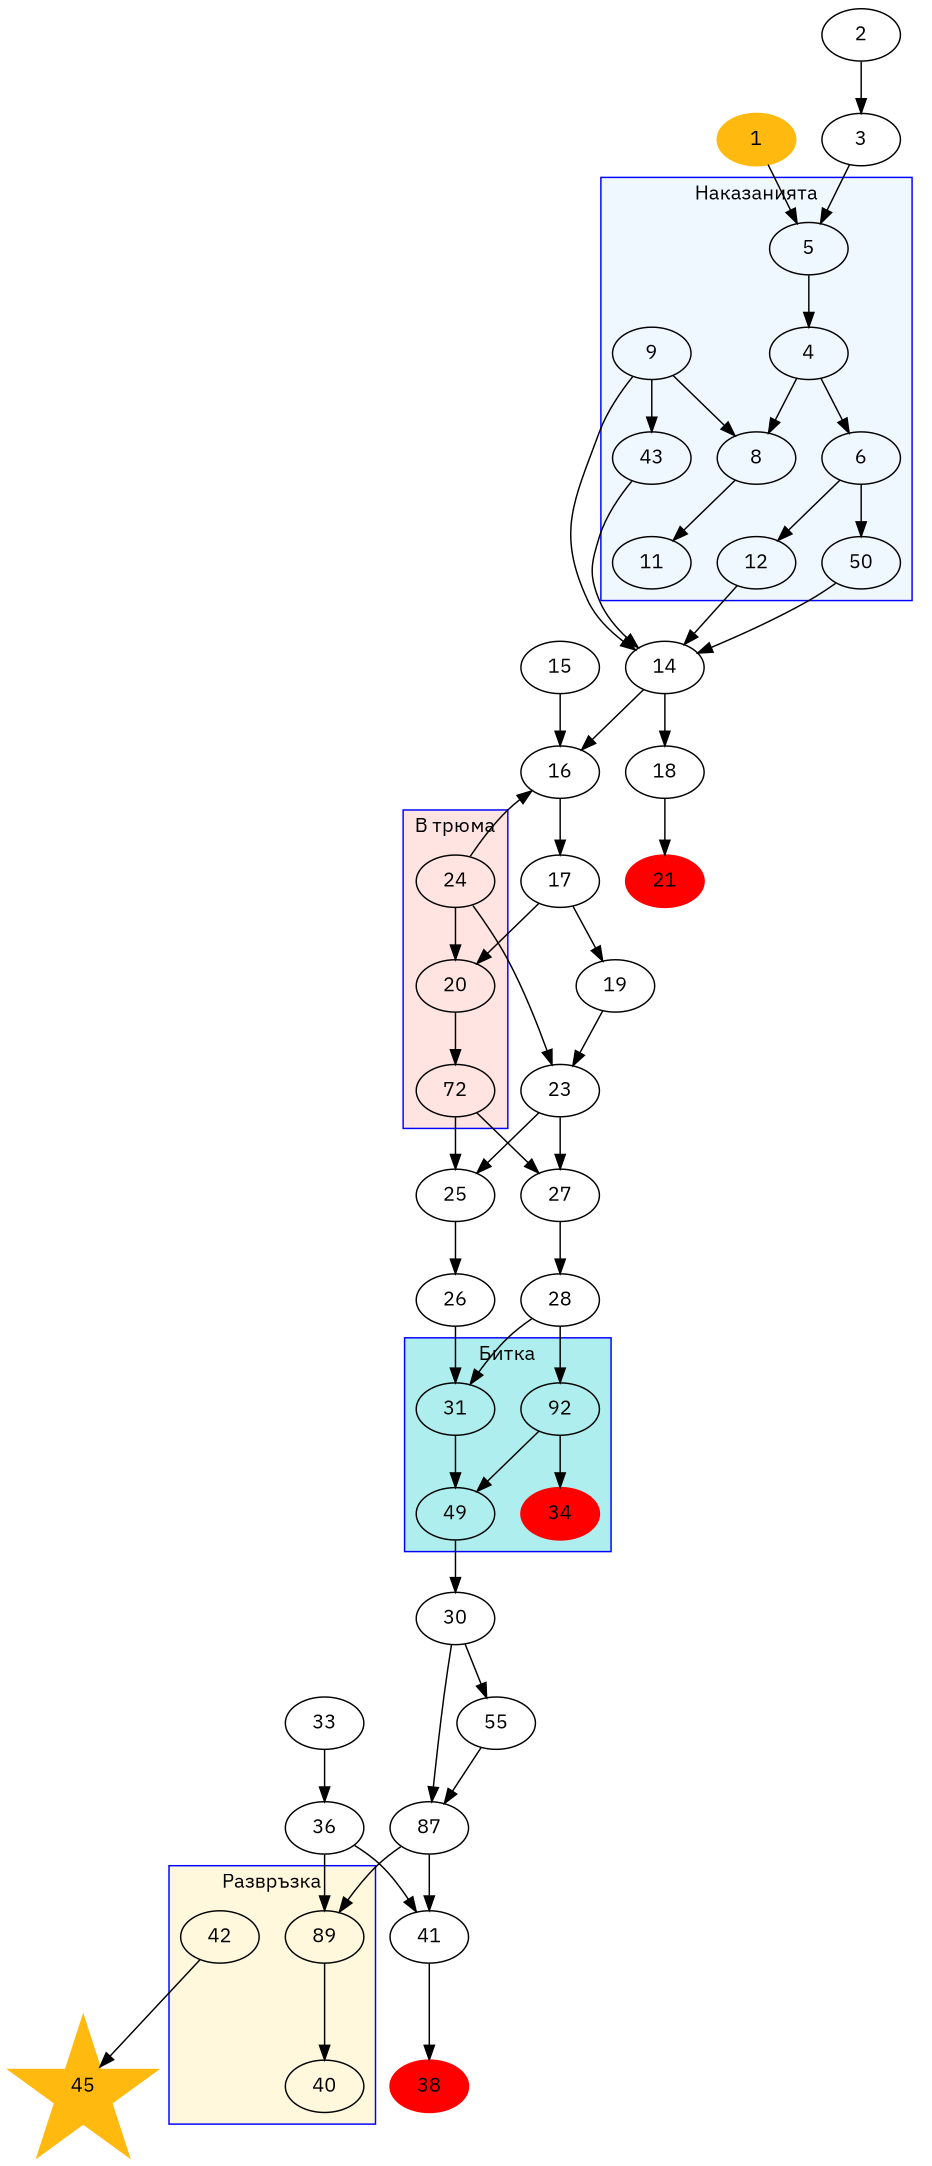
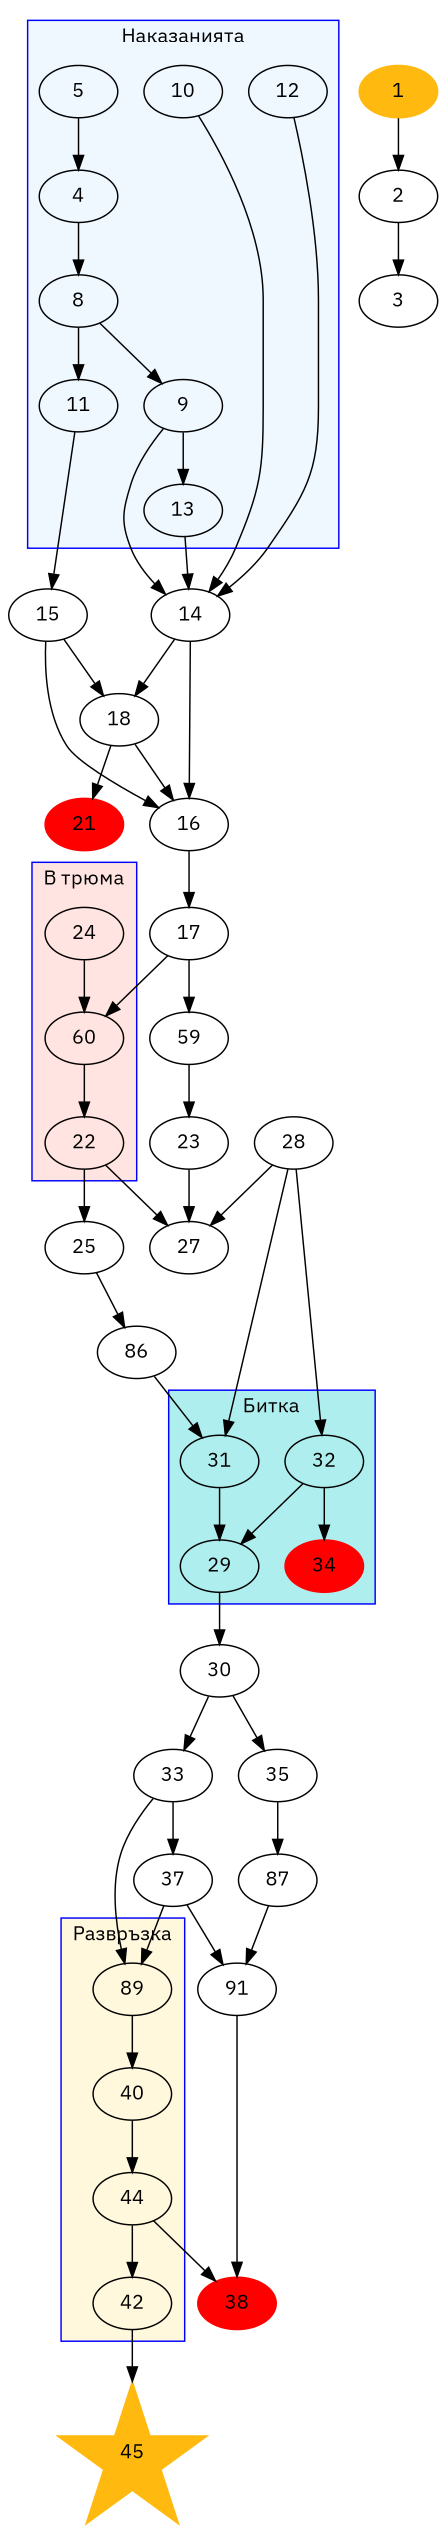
edge "1" -> "5": now "1" -> "2"
edge "3" -> "5": removed
edge "9" -> "8": reversed
node "43": label "43" -> "13"
node "6": removed
edge "11" -> "15": added
node "50": label "50" -> "10"
edge "15" -> "18": added
edge "24" -> "16": now "18" -> "16"
edge "24" -> "23": removed
node "20": label "20" -> "60"
node "19": label "19" -> "59"
node "72": label "72" -> "22"
edge "23" -> "25": removed
edge "27" -> "28": reversed
node "26": label "26" -> "86"
node "92": label "92" -> "32"
node "49": label "49" -> "29"
edge "30" -> "87": now "30" -> "33"
node "55": label "55" -> "35"
node "36": label "36" -> "37"
edge "87" -> "89": now "33" -> "89"
node "41": label "41" -> "91"
node "44": added
